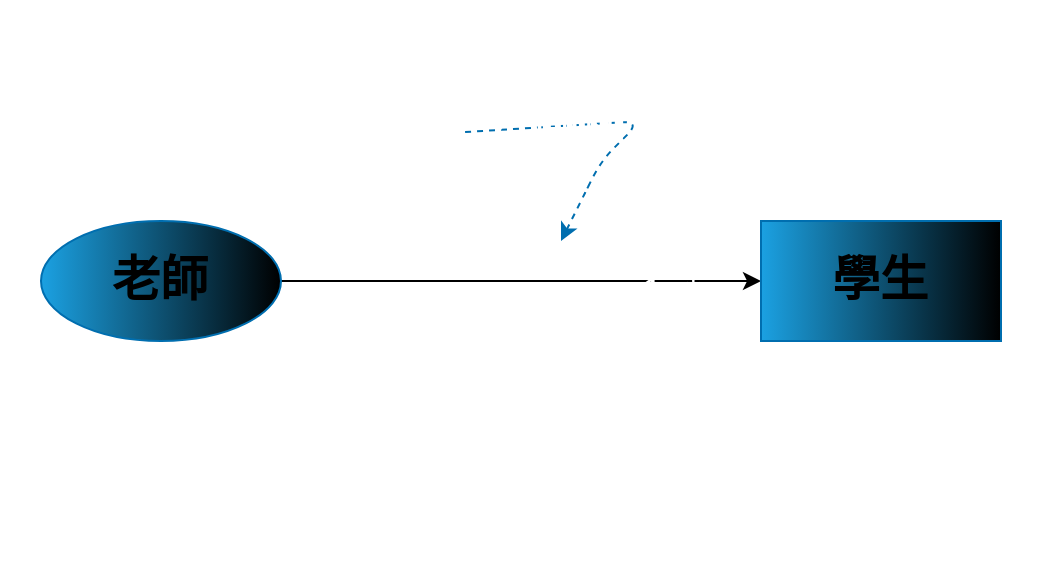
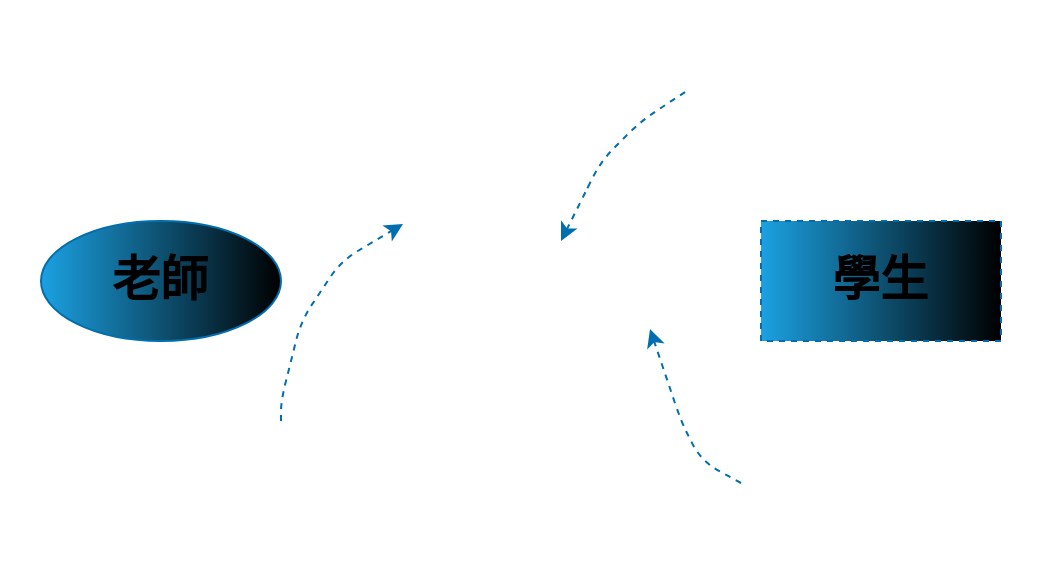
node "方向箭頭": moved (581, 121) -> (801, 81)
edge "老師" -> "學生": removed
node "學生": style solid -> dashed
node "1": moved (331, 321) -> (531, 411)
edge "關聯名稱" -> "教導": added
edge "多重性" -> "1..*": added
